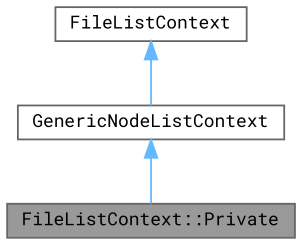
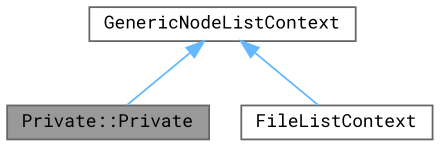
edge "GenericNodeListContext" -> "FileListContext": reversed
node "FileListContext::Private": label "FileListContext::Private" -> "Private::Private"
